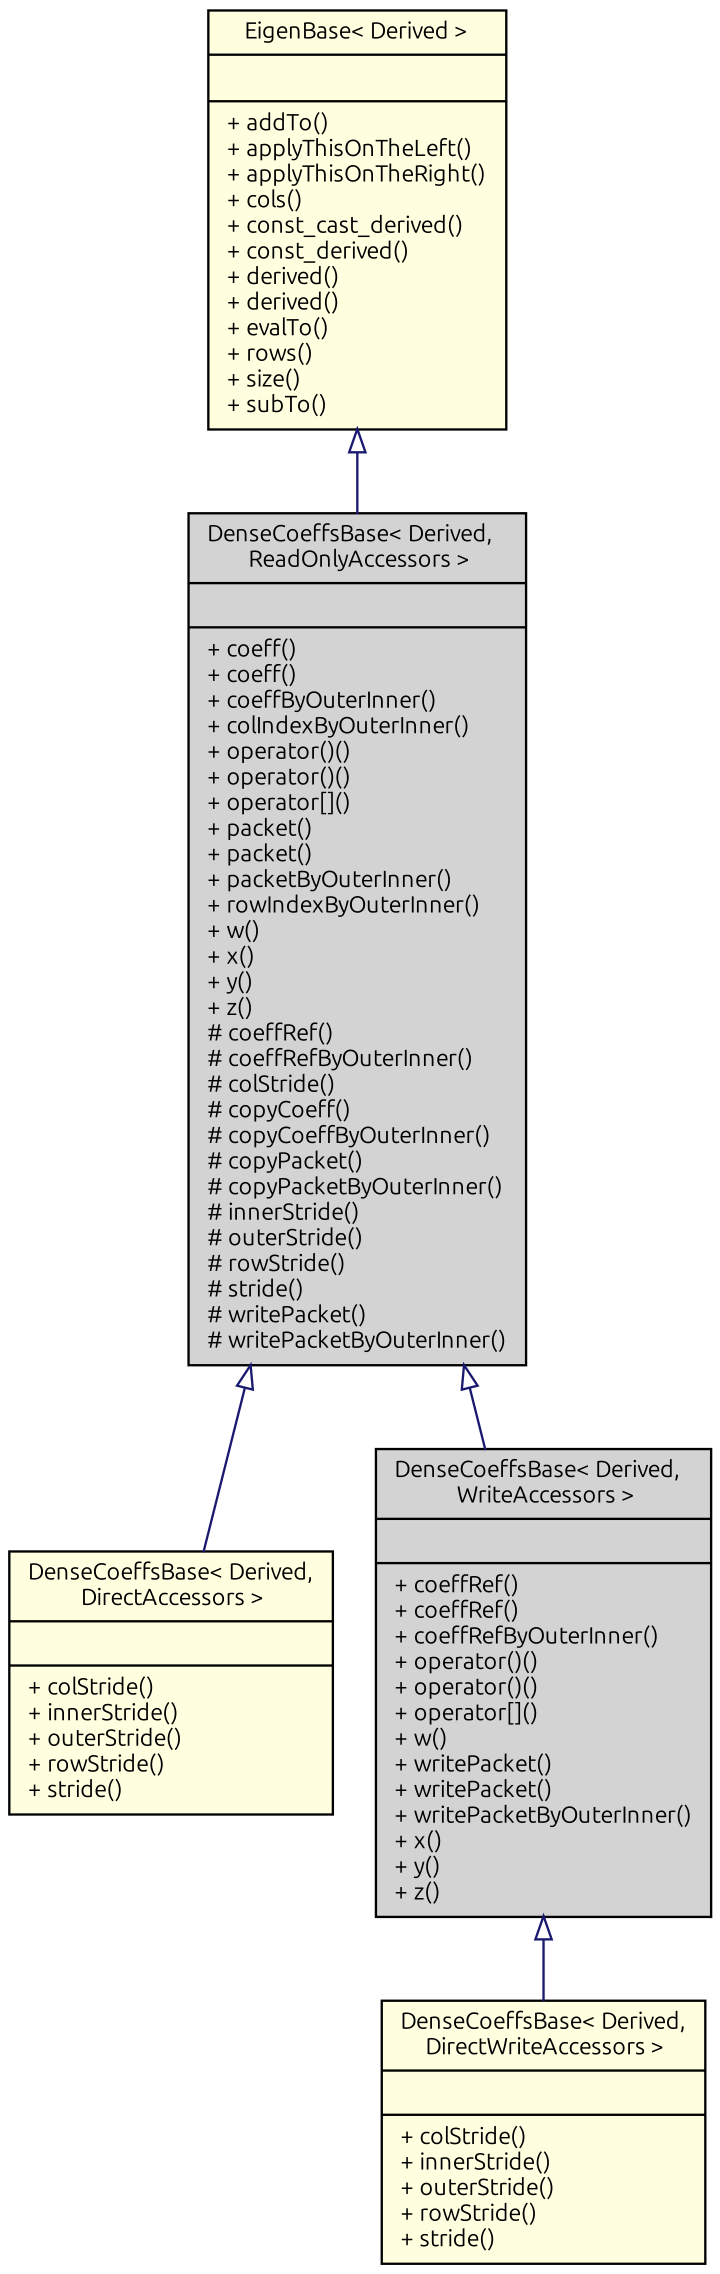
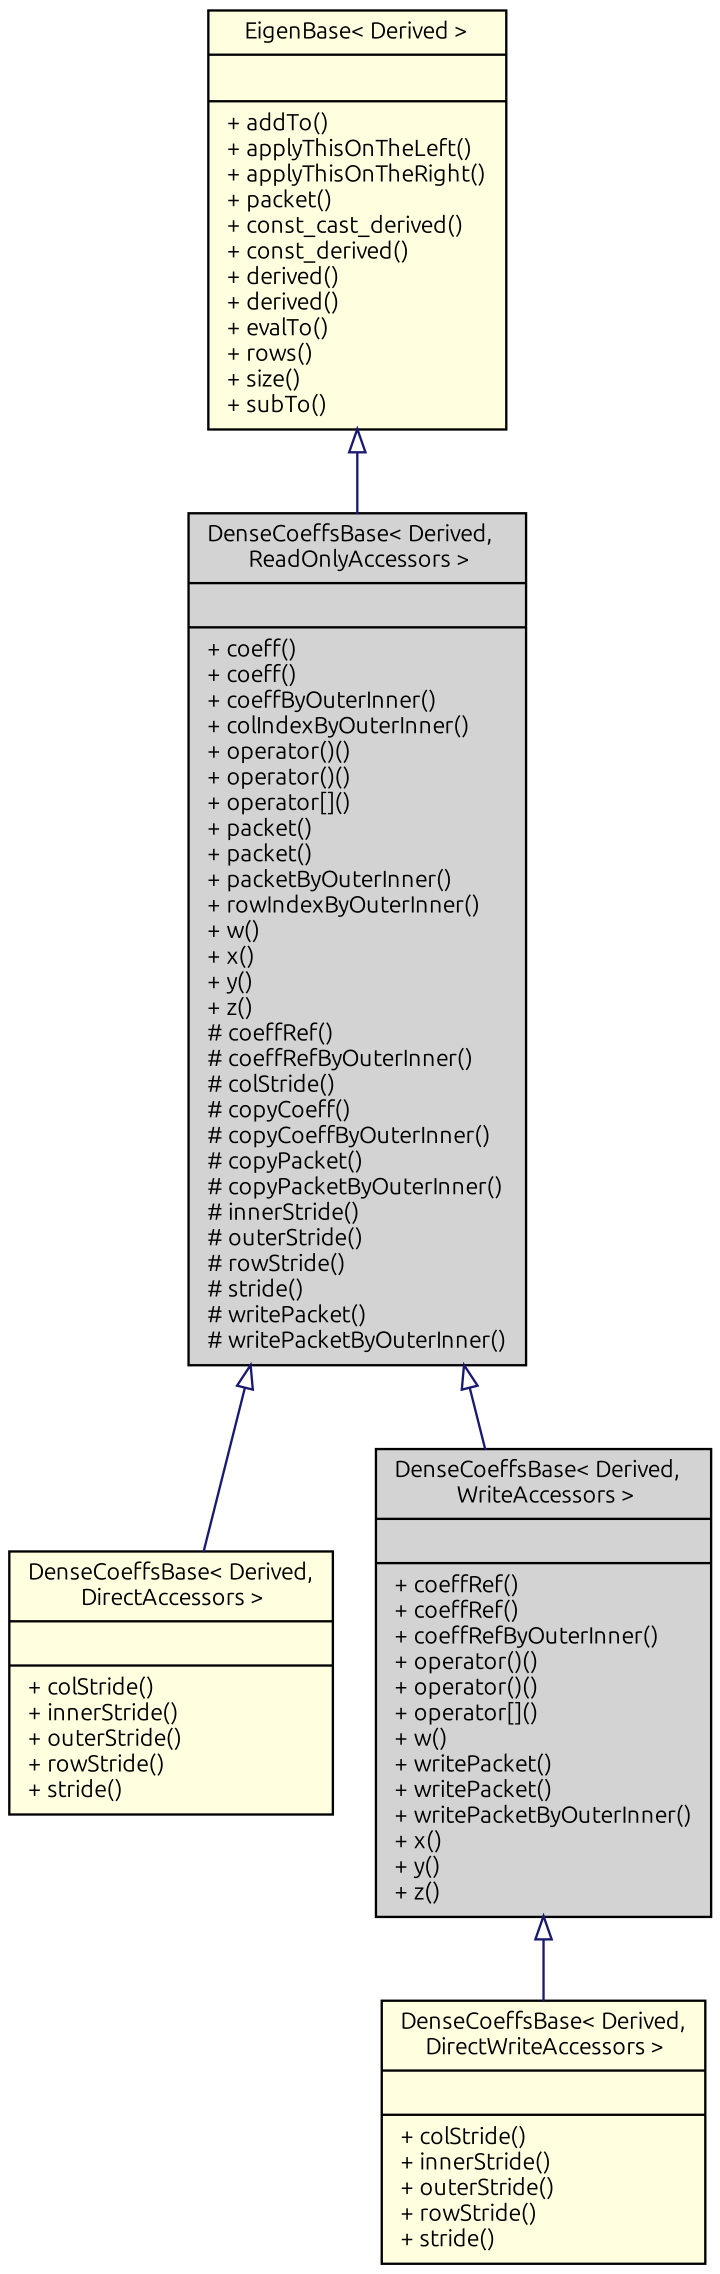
node "EigenBase< Derived >": text "+ cols()" -> "+ packet()"
